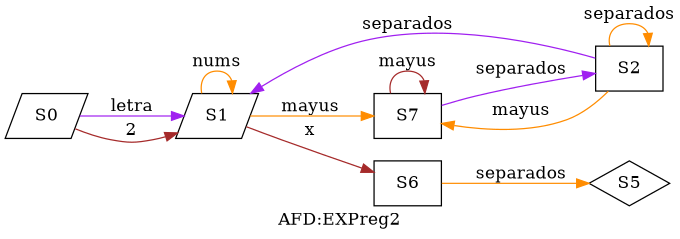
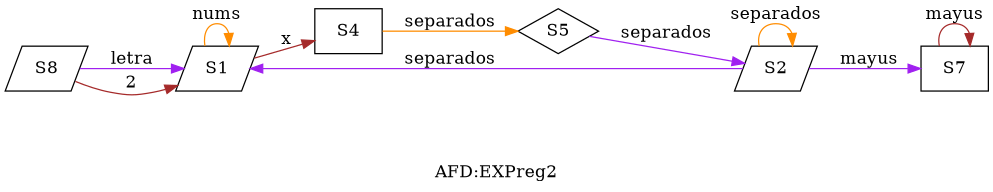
node "S2": shape box -> parallelogram
edge "S7" -> "S2": now "S5" -> "S2"
node "S0": label "S0" -> "S8"
edge "S1" -> "S7": removed, label "mayus"
edge "S2" -> "S7": color darkorange -> purple
node "S6": label "S6" -> "S4"
